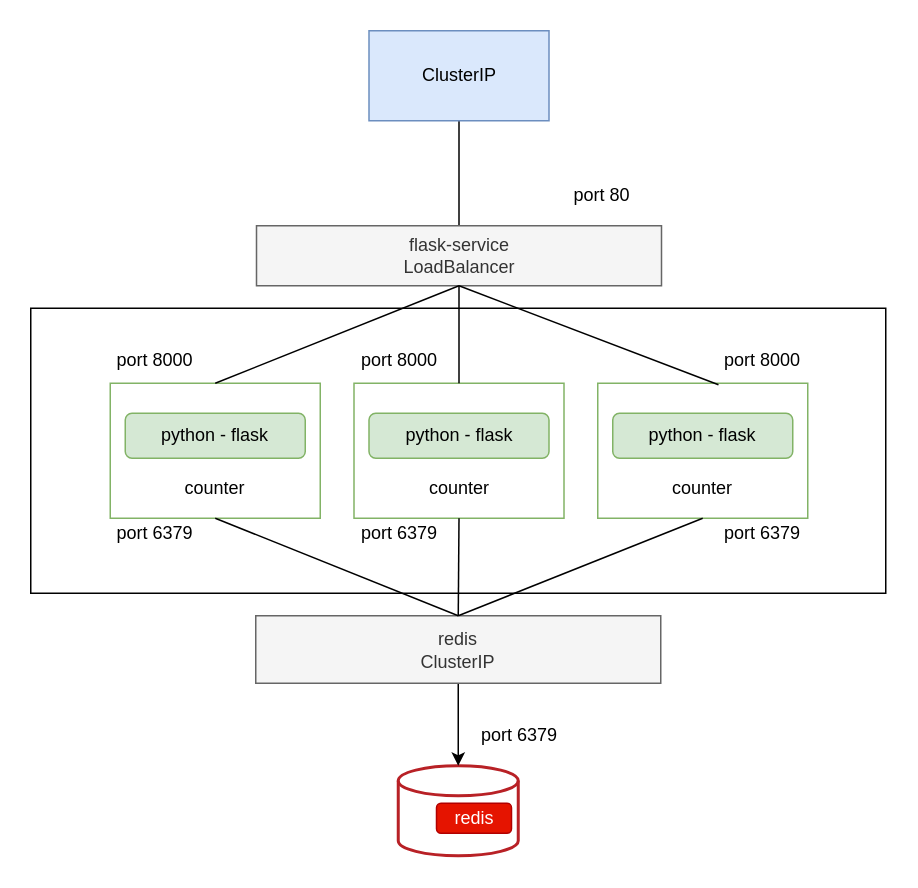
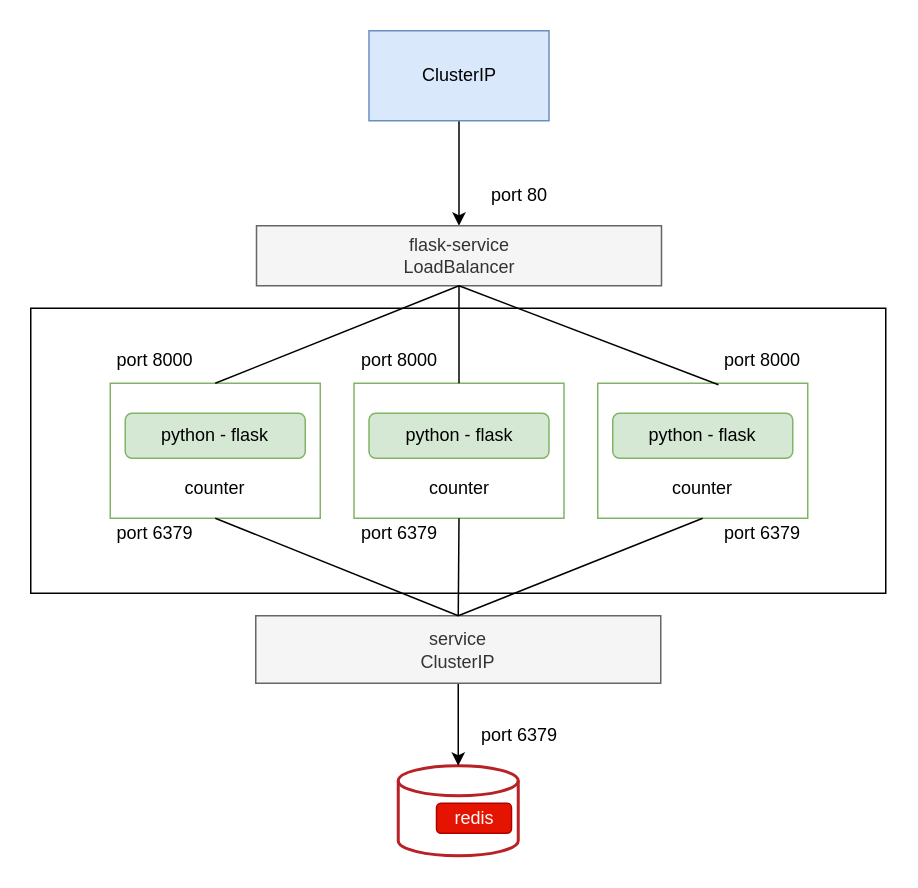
node "port 80": moved (602, 196) -> (519, 196)
edge "ClusterIP" -- "flask-service LoadBalancer": arrowhead none -> classic
node "redis ClusterIP": label "redis ClusterIP" -> "service ClusterIP"
